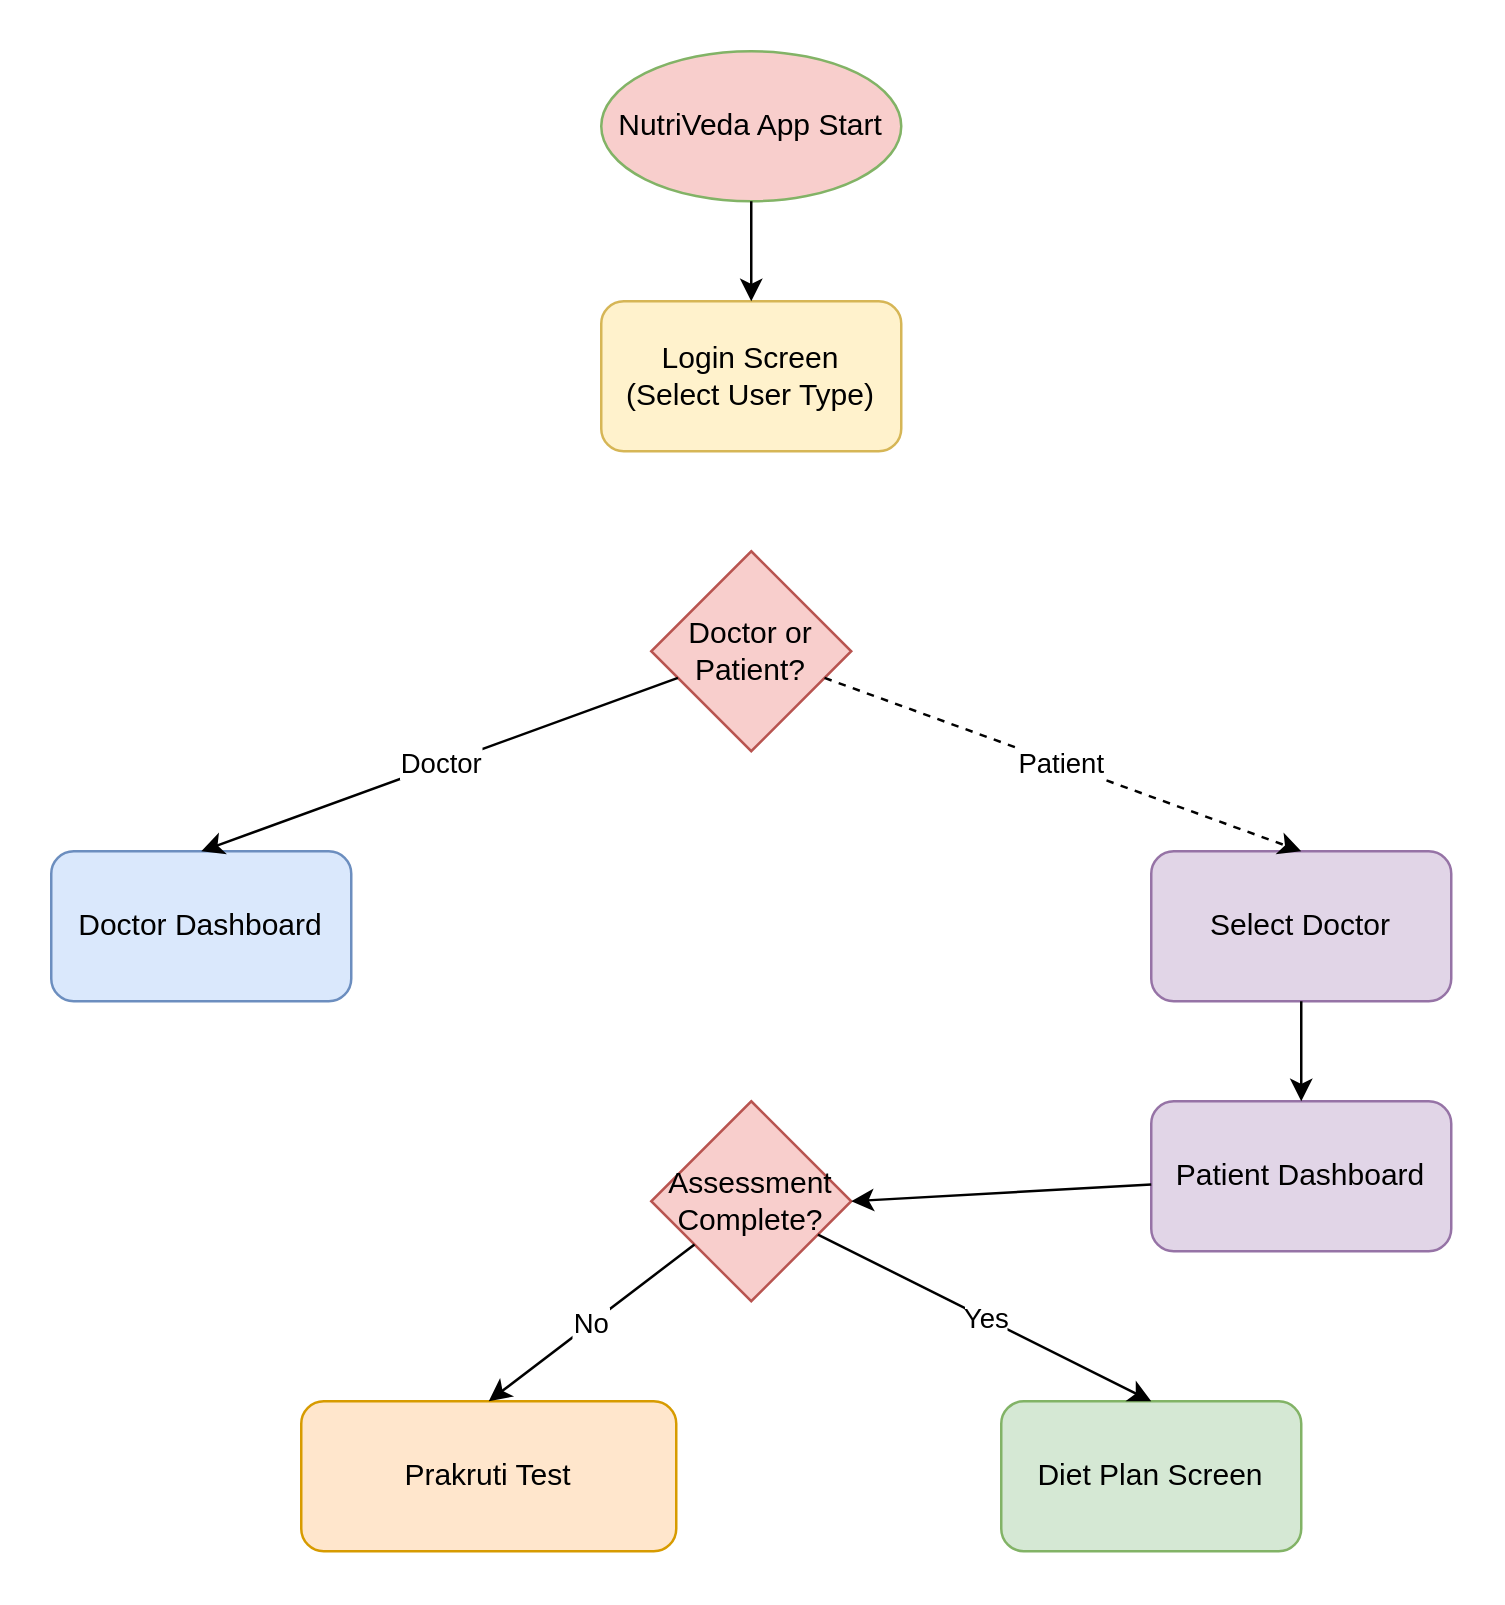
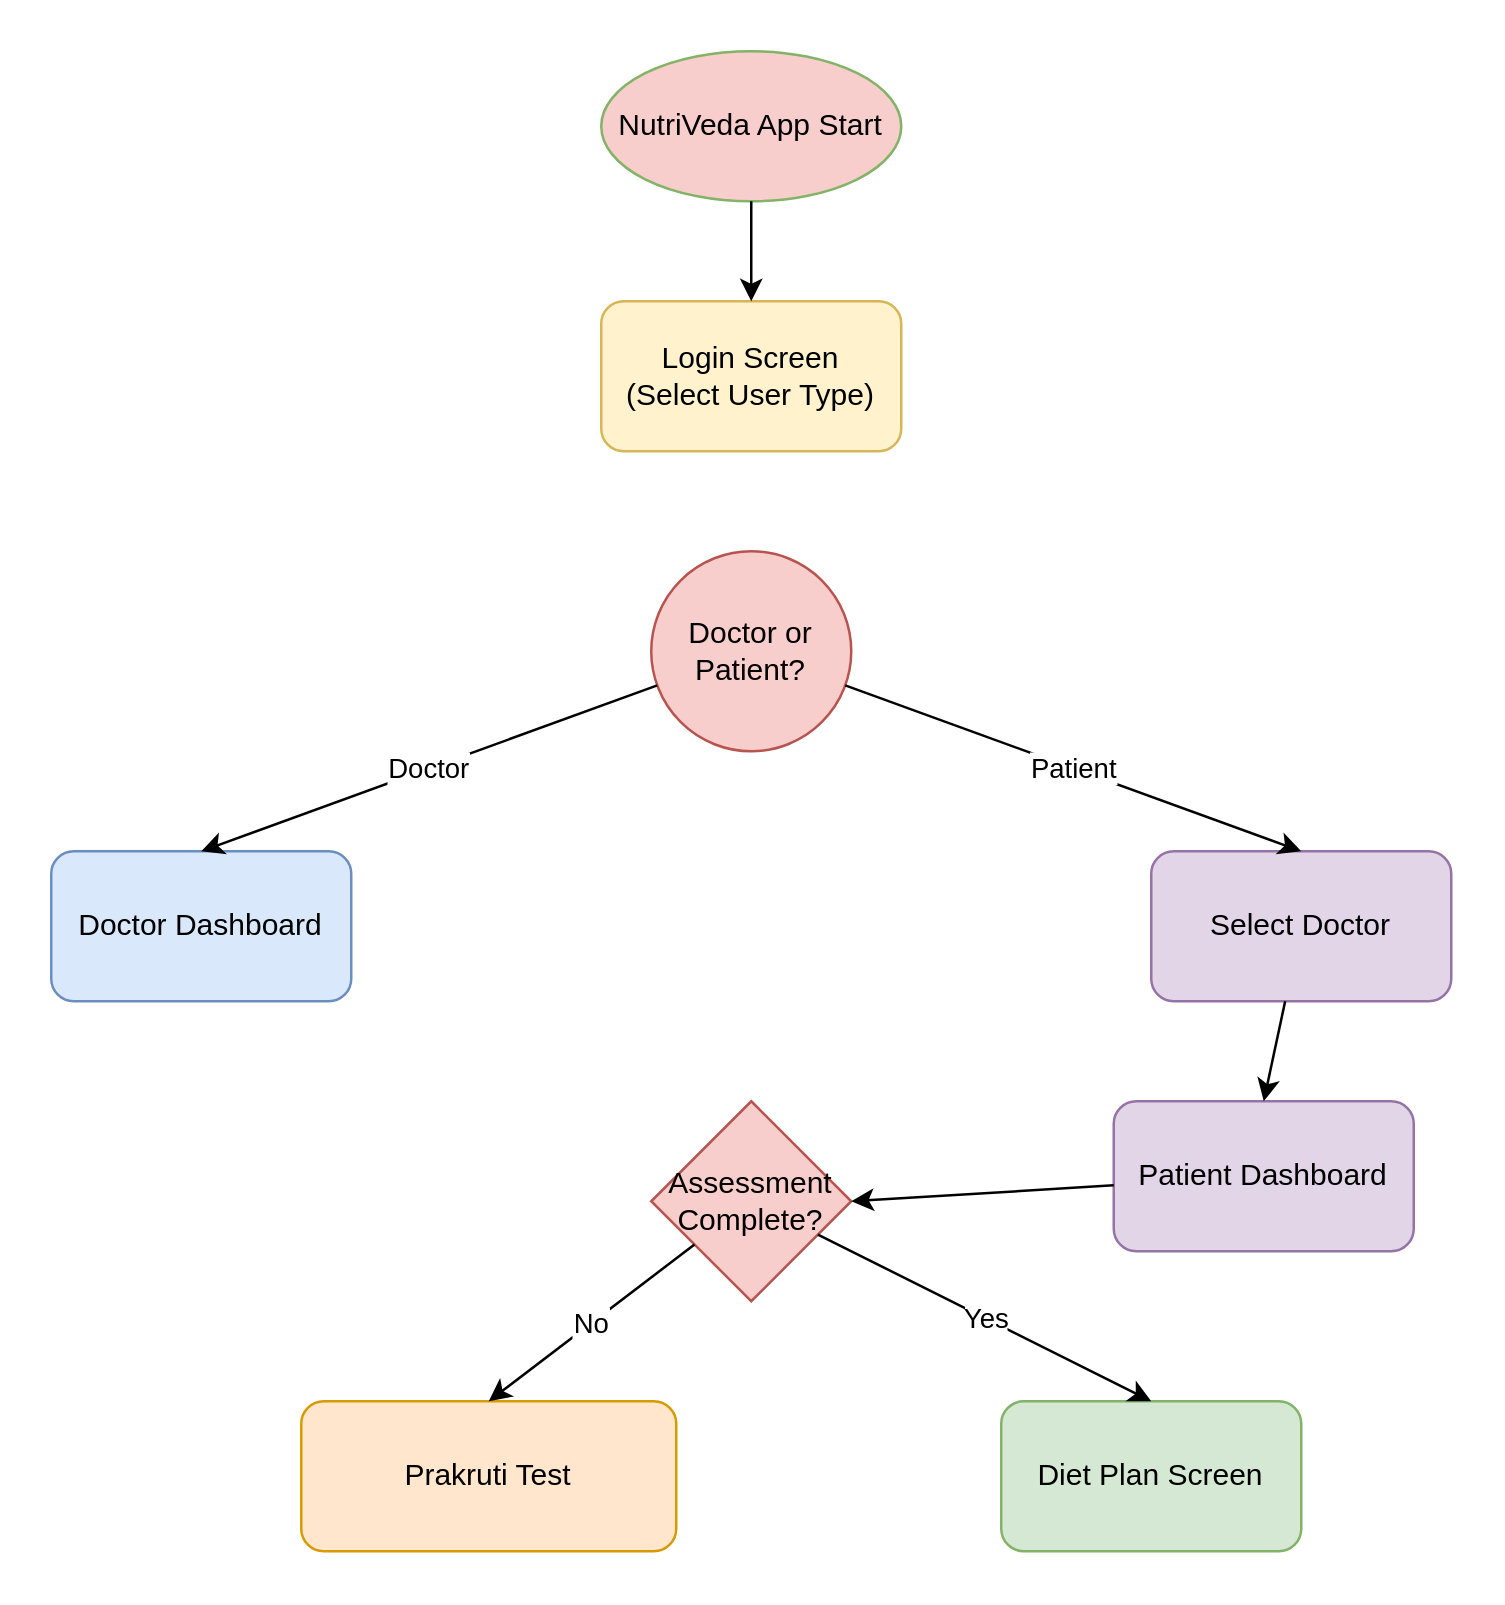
node "Doctor or Patient?": shape diamond -> ellipse
edge "Doctor or Patient?" -> "Select Doctor": style dashed -> solid
node "Patient Dashboard": moved (1301, 1176) -> (1264, 1176)
